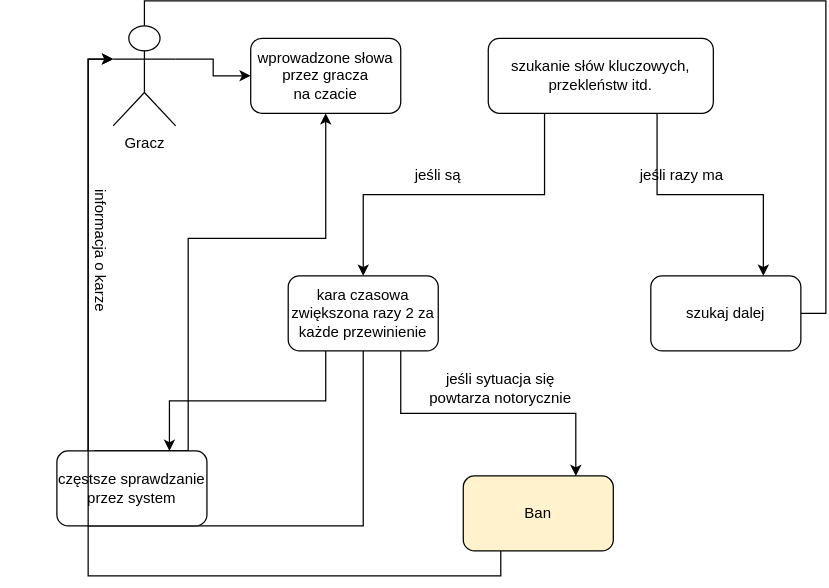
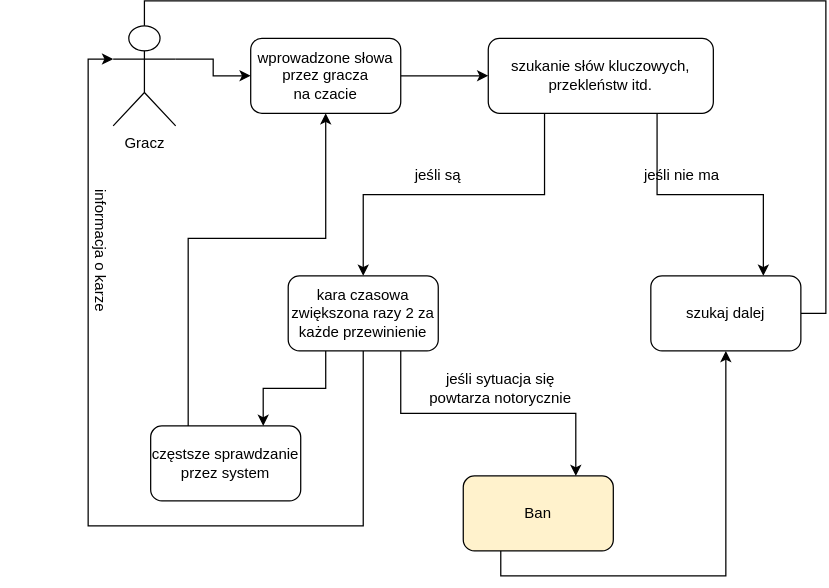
edge "wprowadzone słowa przez gracza na czacie" -> "szukanie słów kluczowych, przekleństw itd.": added
node "jeśli razy ma": label "jeśli razy ma" -> "jeśli nie ma"
node "częstsze sprawdzanie przez system": moved (132, 488) -> (226, 463)
edge "Ban" -> "Gracz": now "Ban" -> "szukaj dalej"
